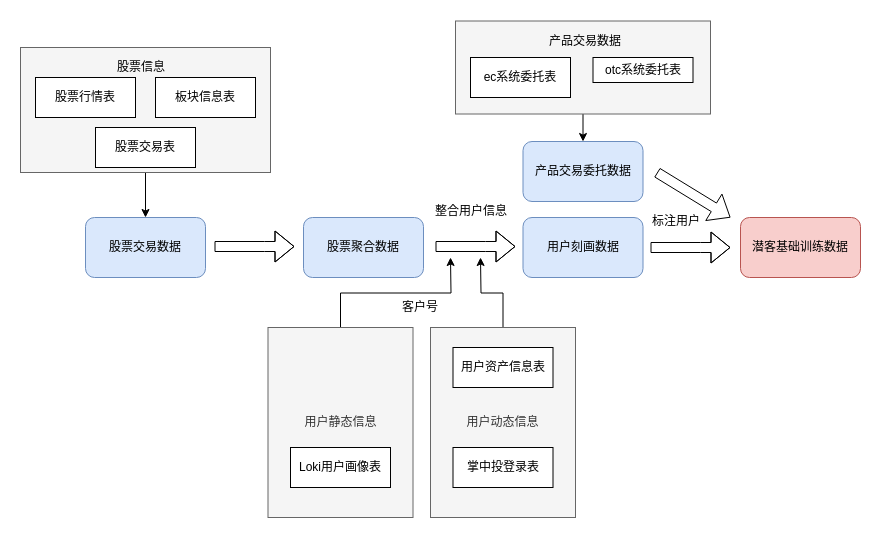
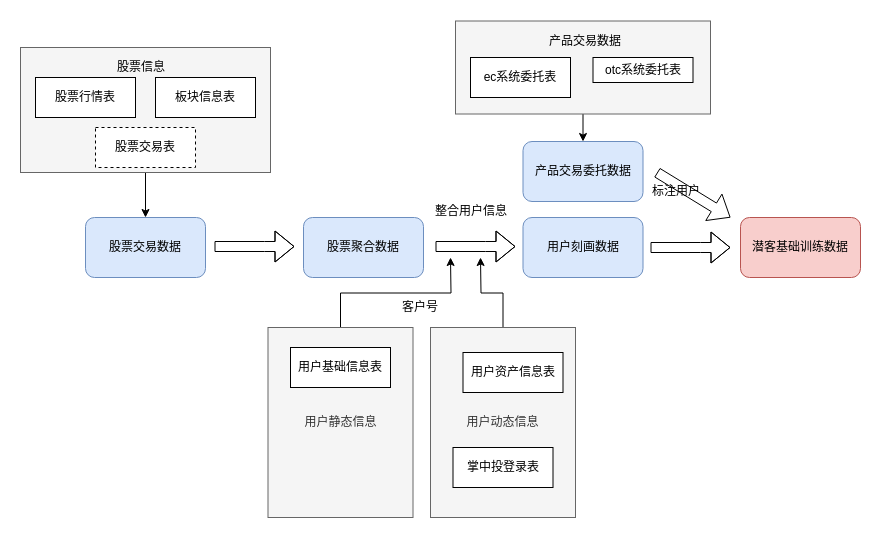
node "股票交易表": style solid -> dashed
node "标注用户": moved (681, 222) -> (681, 192)
node "用户基础信息表": added
node "用户资产信息表": moved (503, 368) -> (513, 373)
node "Loki用户画像表": removed
